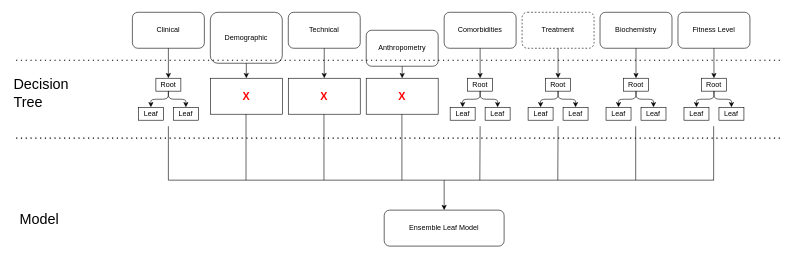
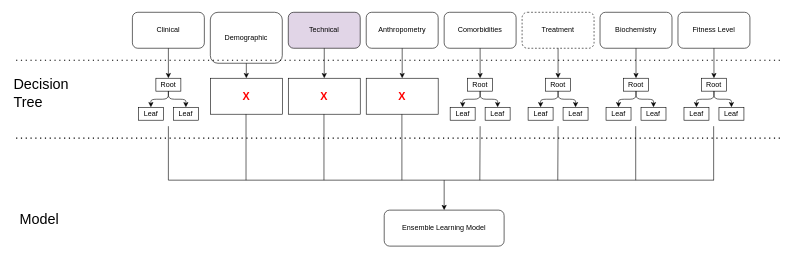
node "Technical": fillcolor #ffffff -> #e1d5e7
node "Anthropometry": moved (402, 48) -> (402, 30)
node "Ensemble Leaf Model": label "Ensemble Leaf Model" -> "Ensemble Learning Model"
